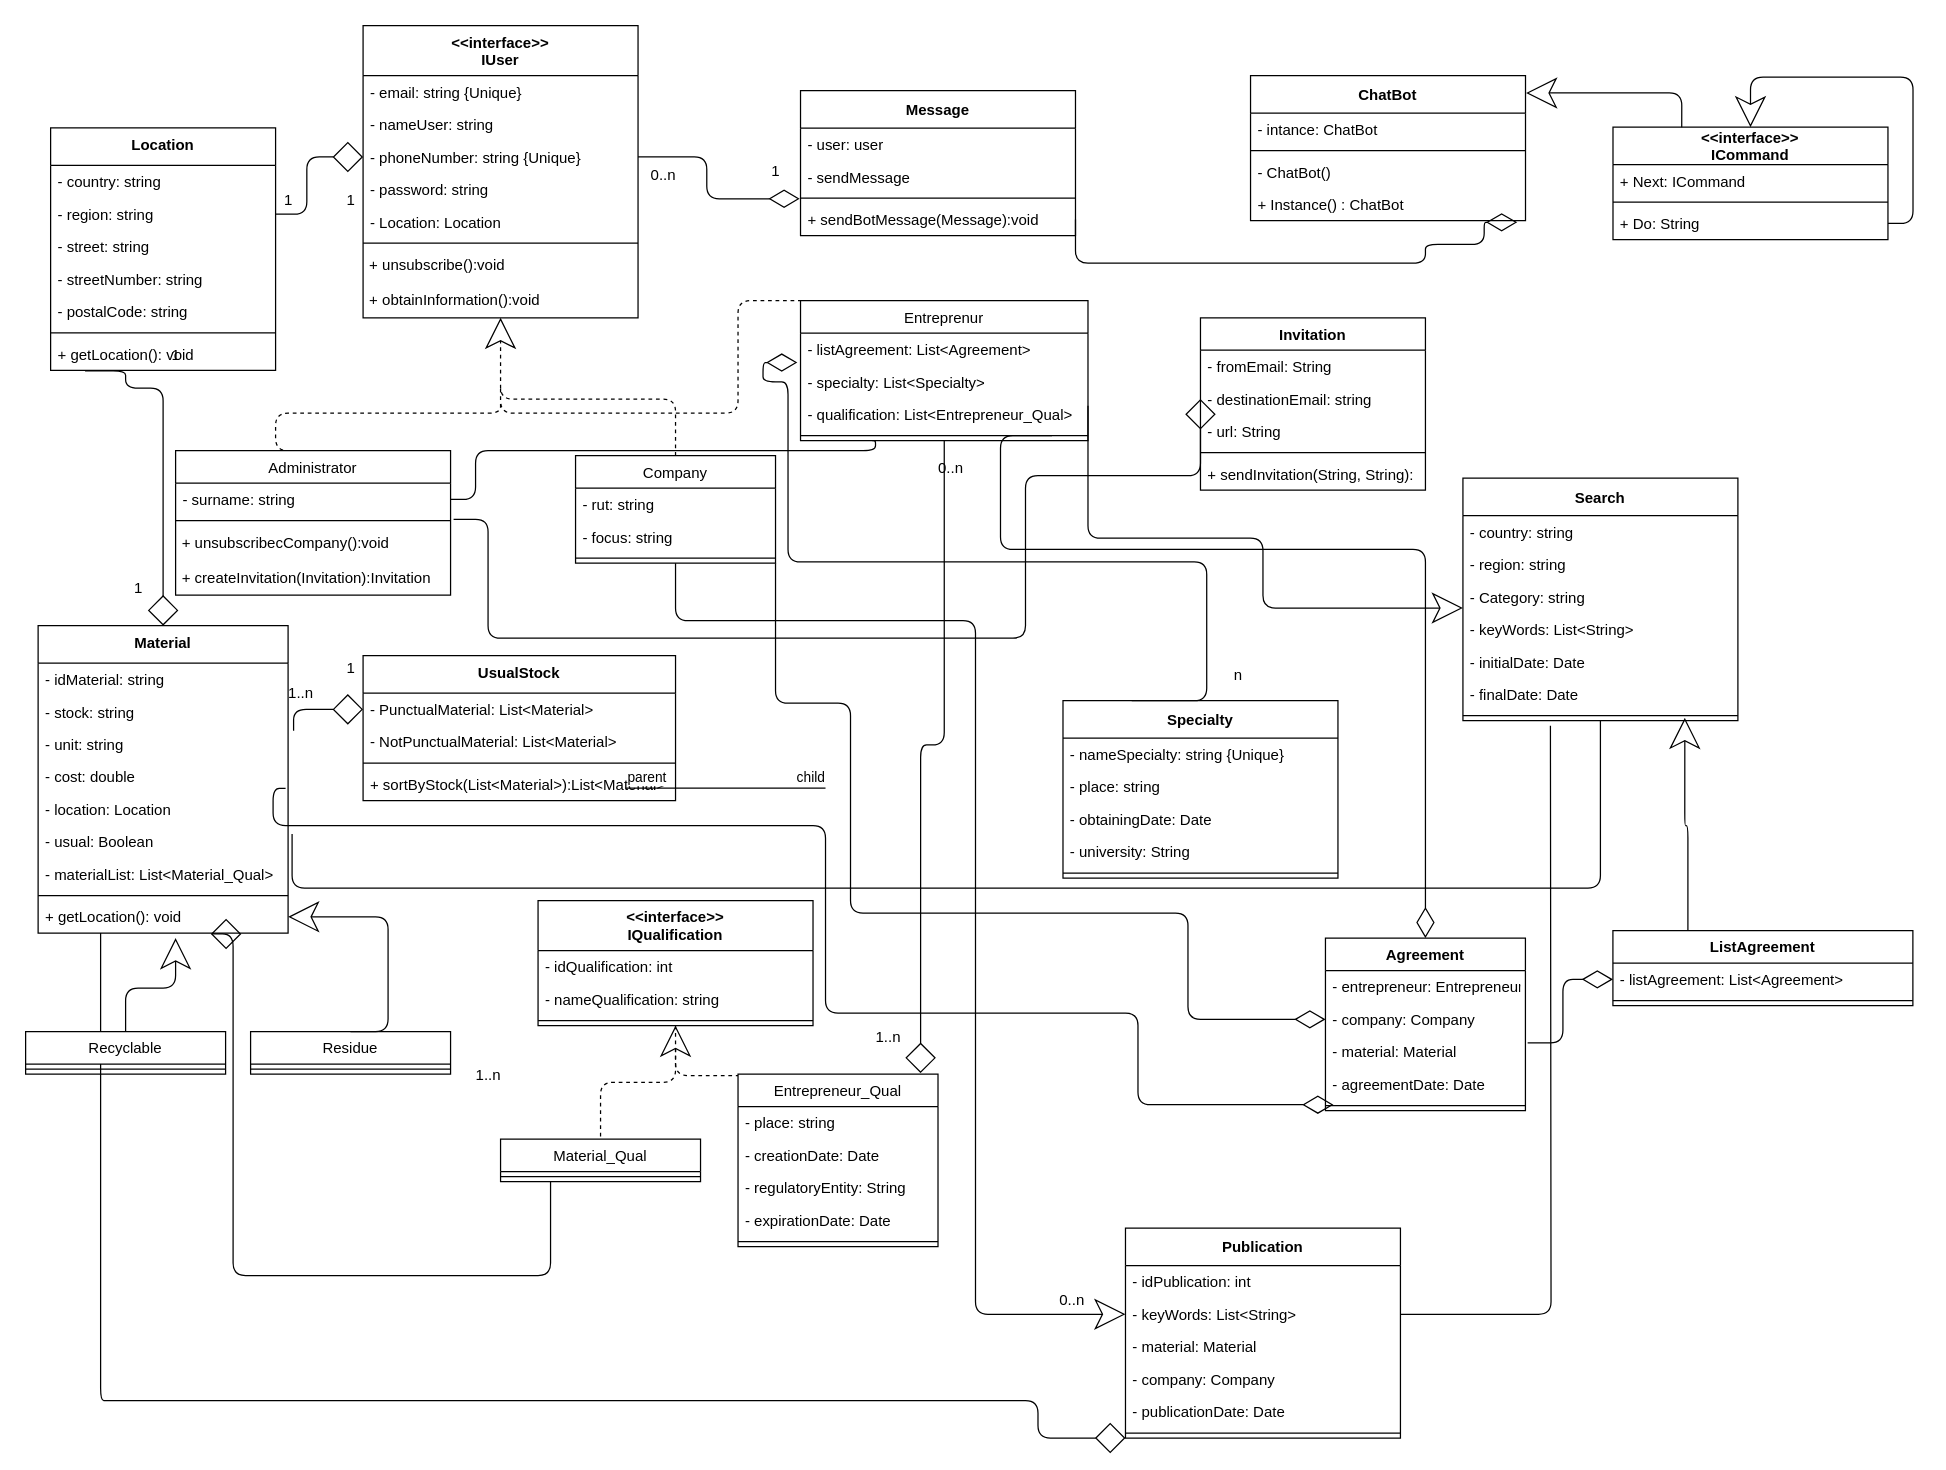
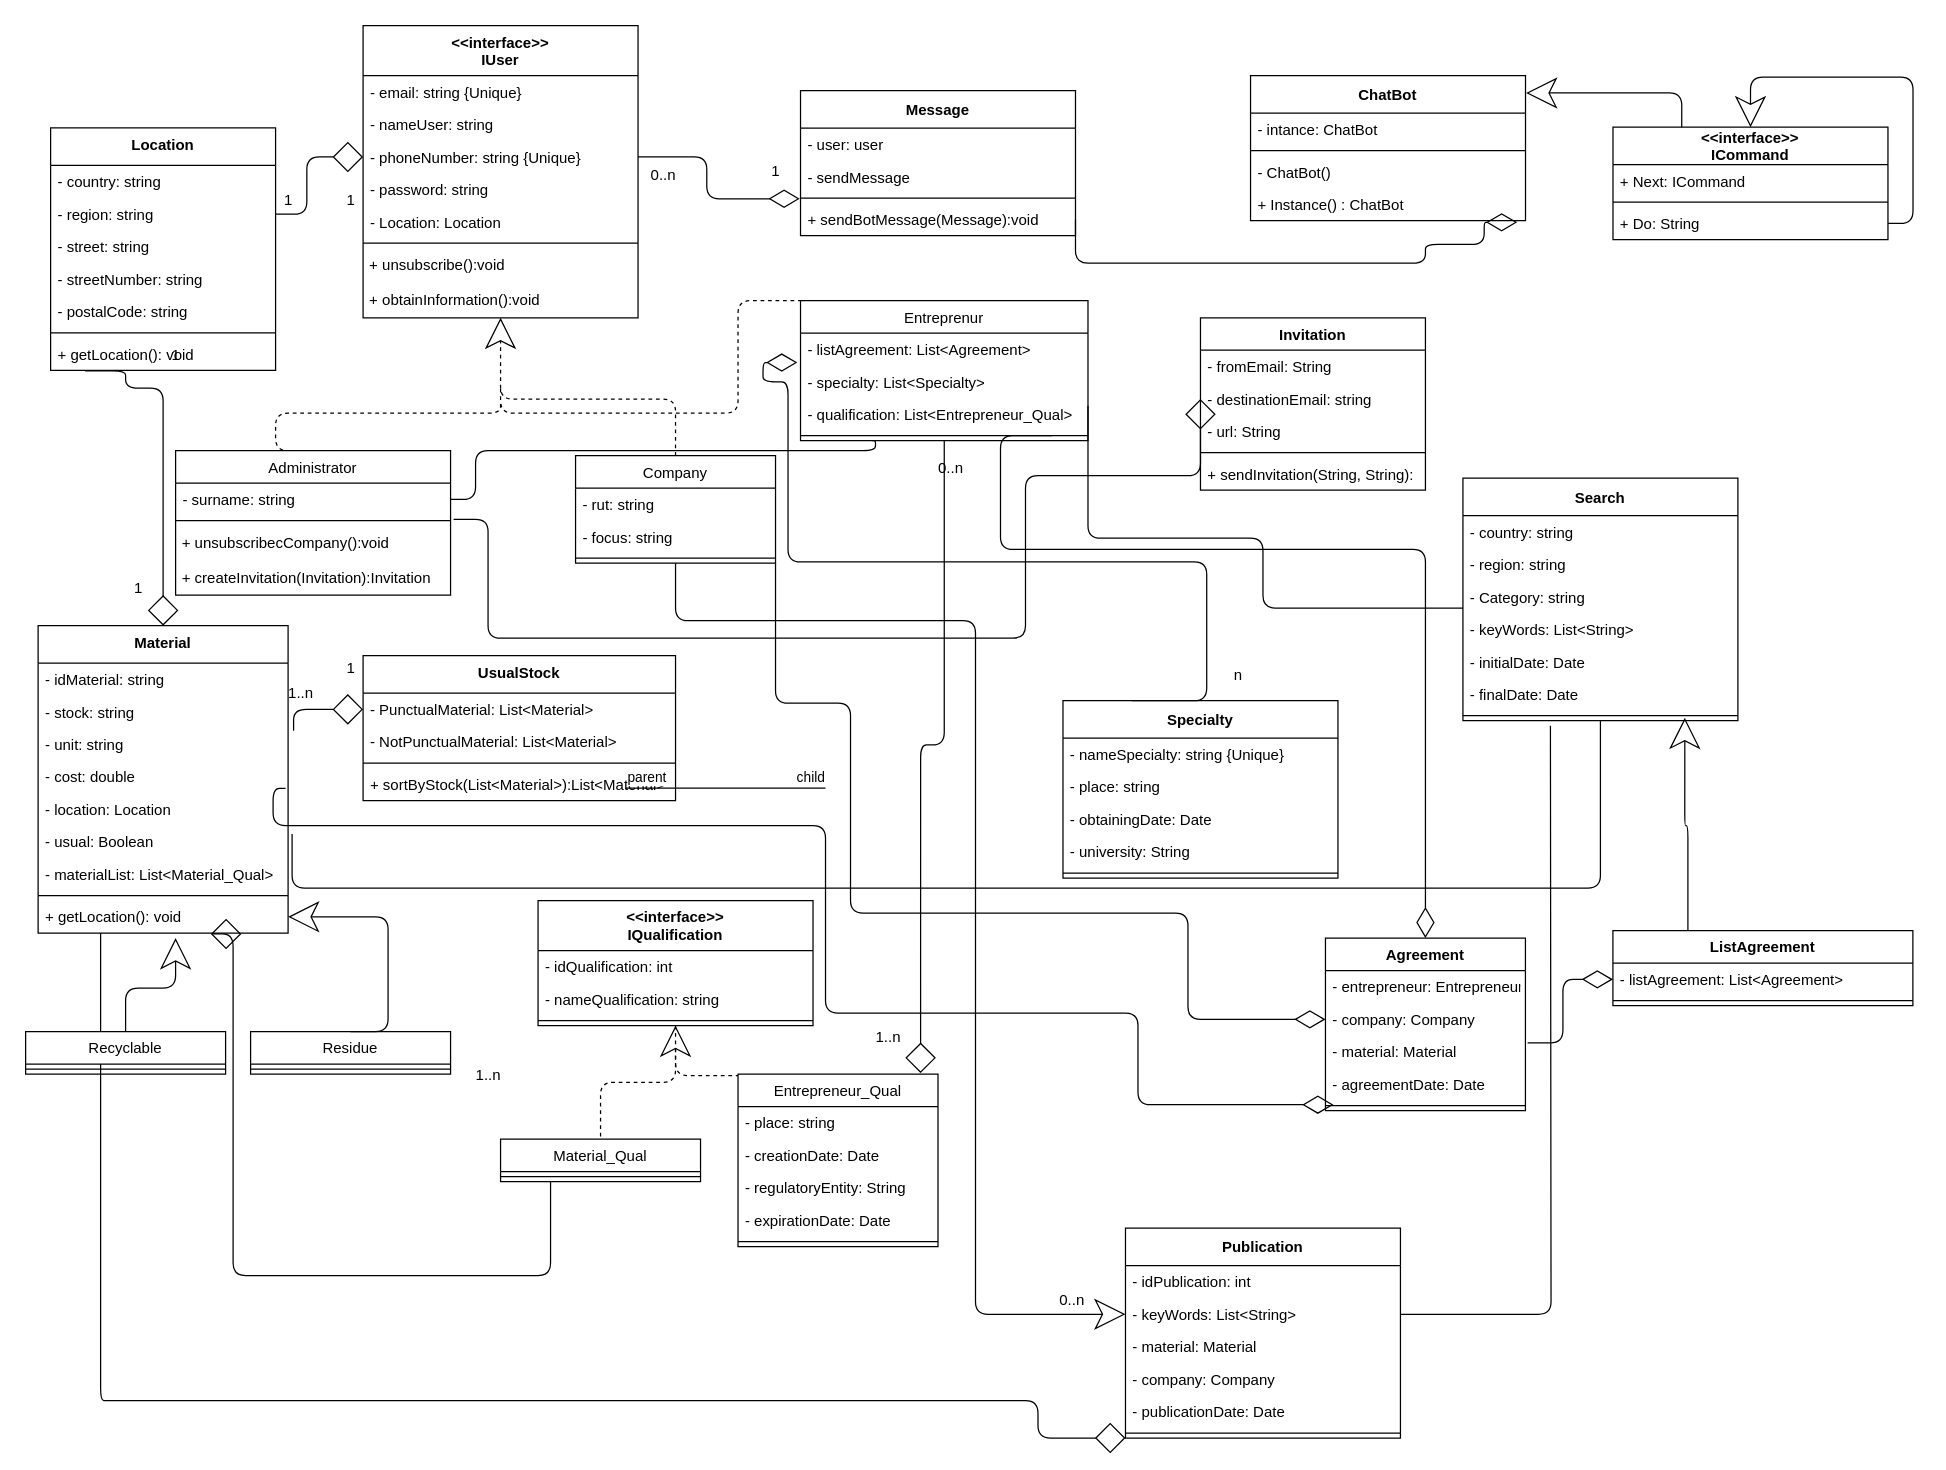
edge "Entreprenur" -> "- Category: string": arrowhead classic -> none
